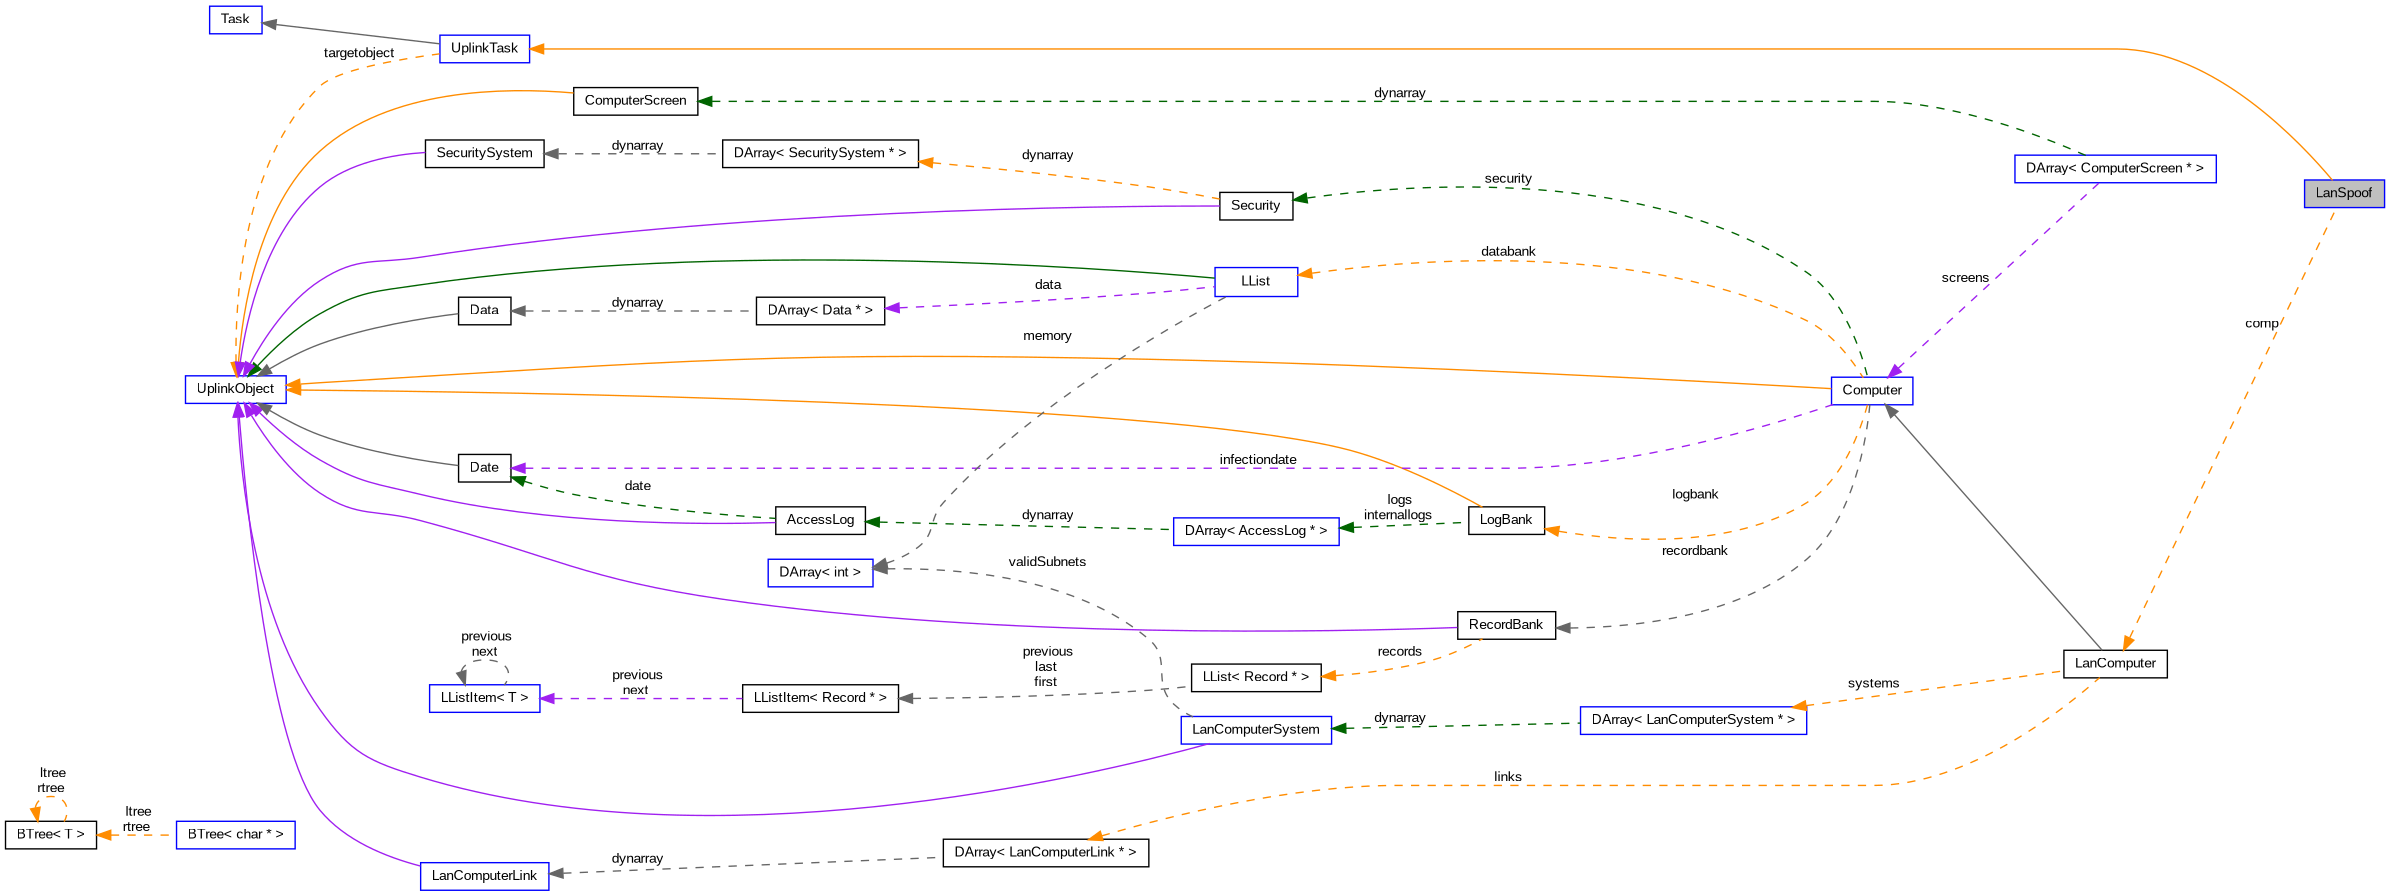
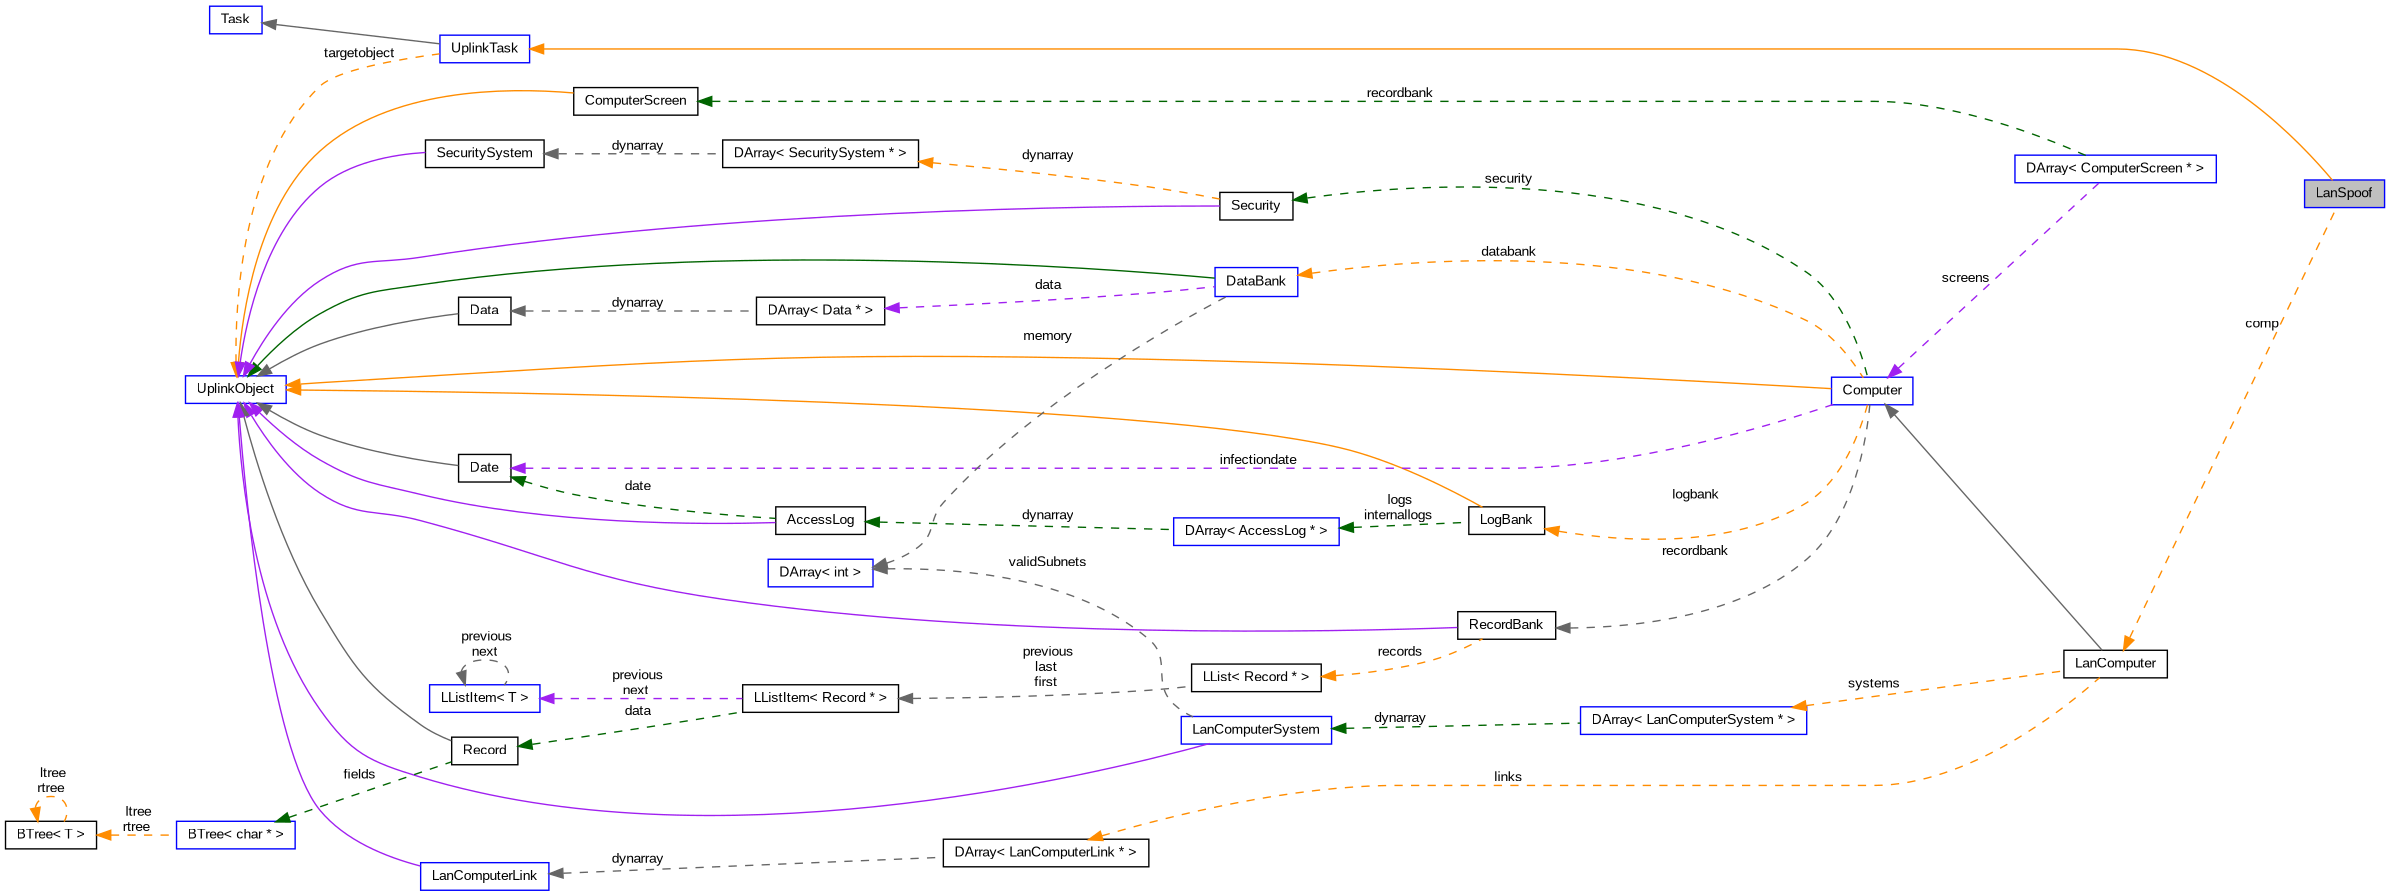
edge "DArray< ComputerScreen * >" -> "ComputerScreen": label " dynarray" -> " recordbank"
node "LList": label "LList" -> "DataBank"
node "Record": added
